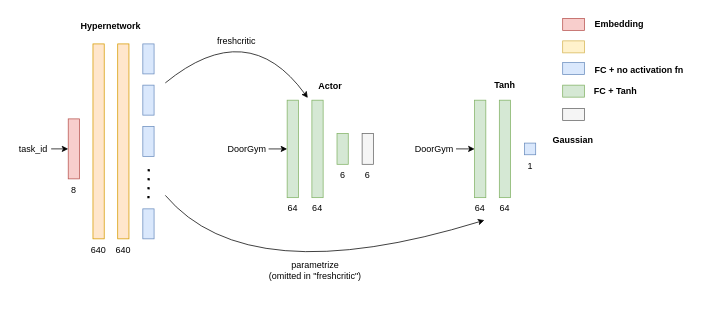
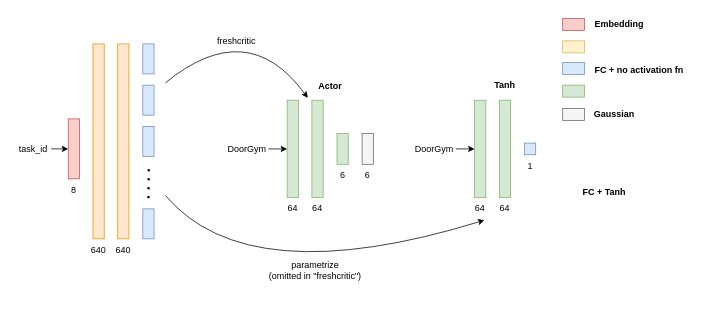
node "Hypernetwork": removed
node "FC + Tanh": moved (644, 91) -> (633, 192)
node "Gaussian": moved (603, 141) -> (644, 114)
